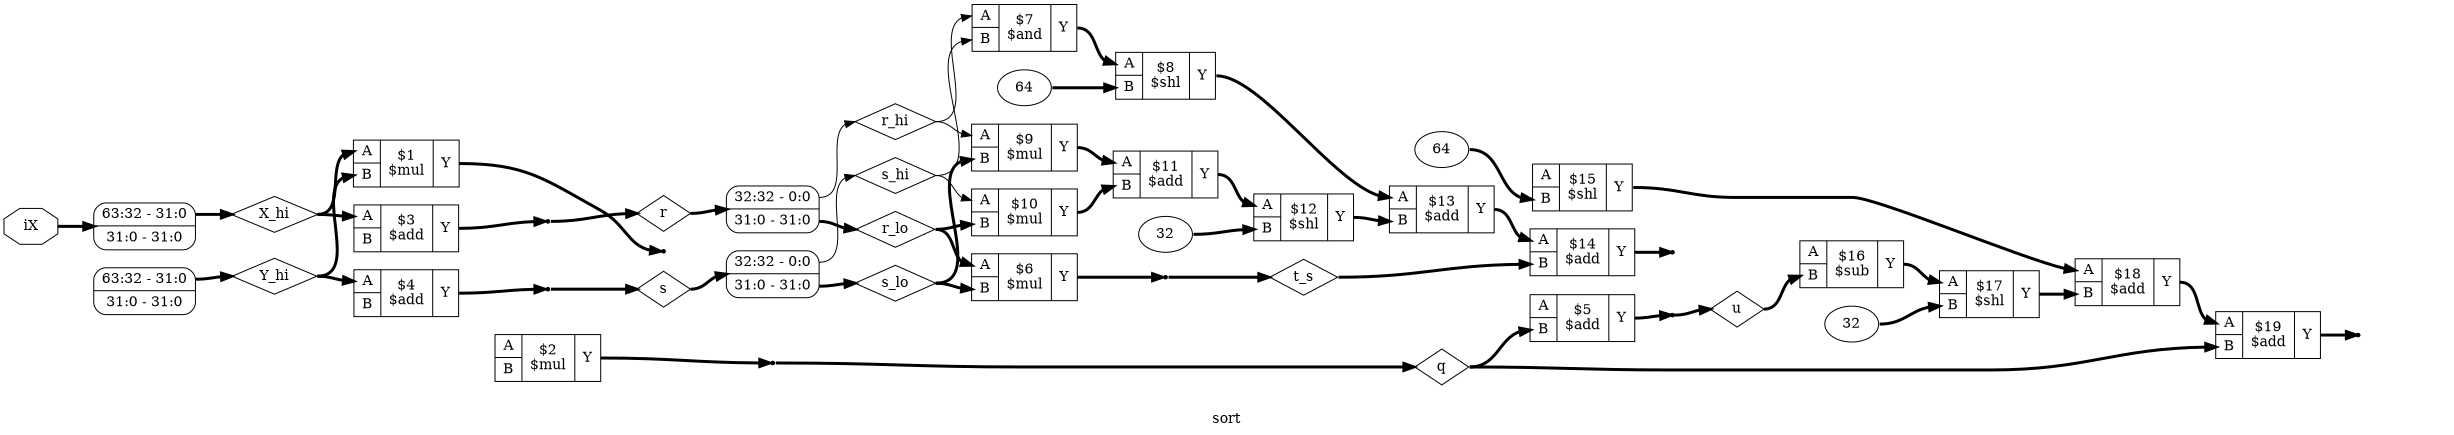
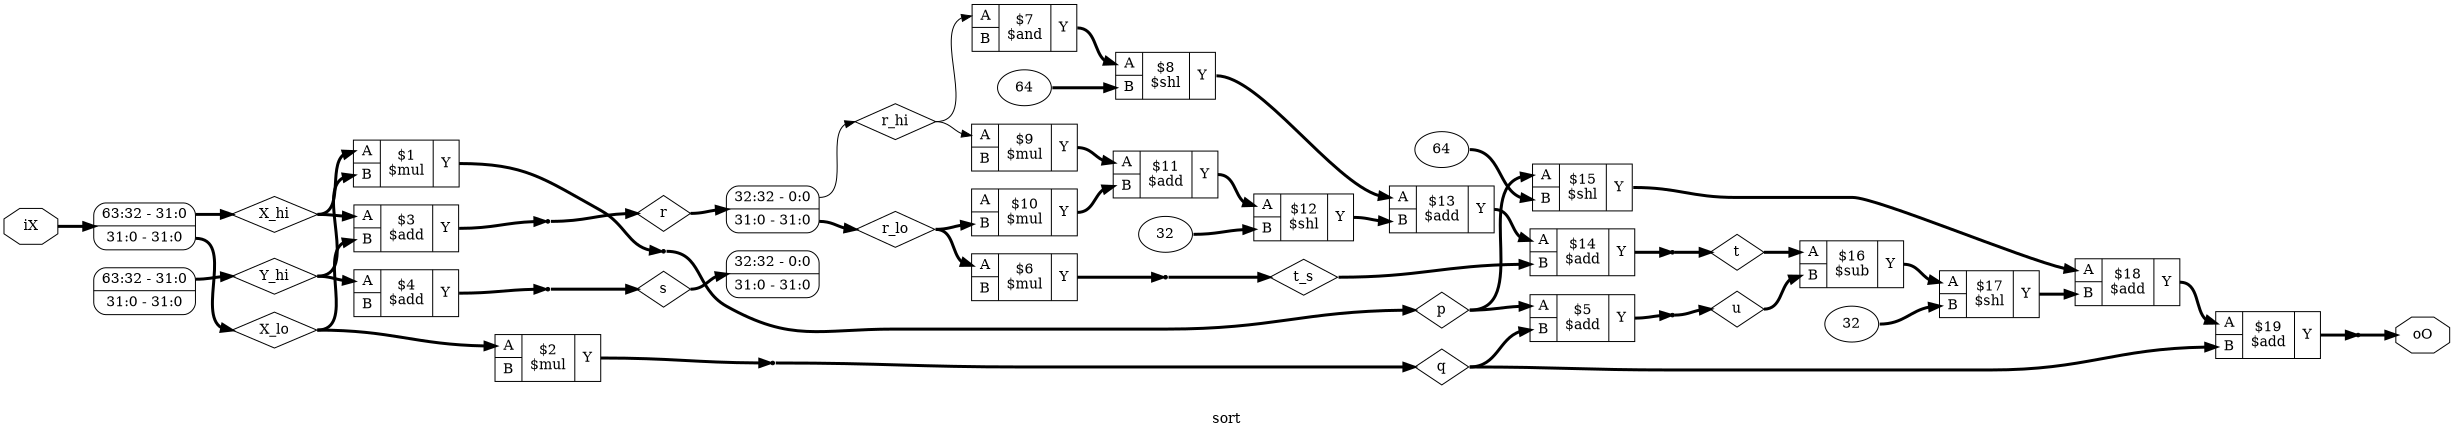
node "s_hi": removed
node "t": added
node "s_lo": removed
node "p": added
node "X_lo": added
node "oO": added
